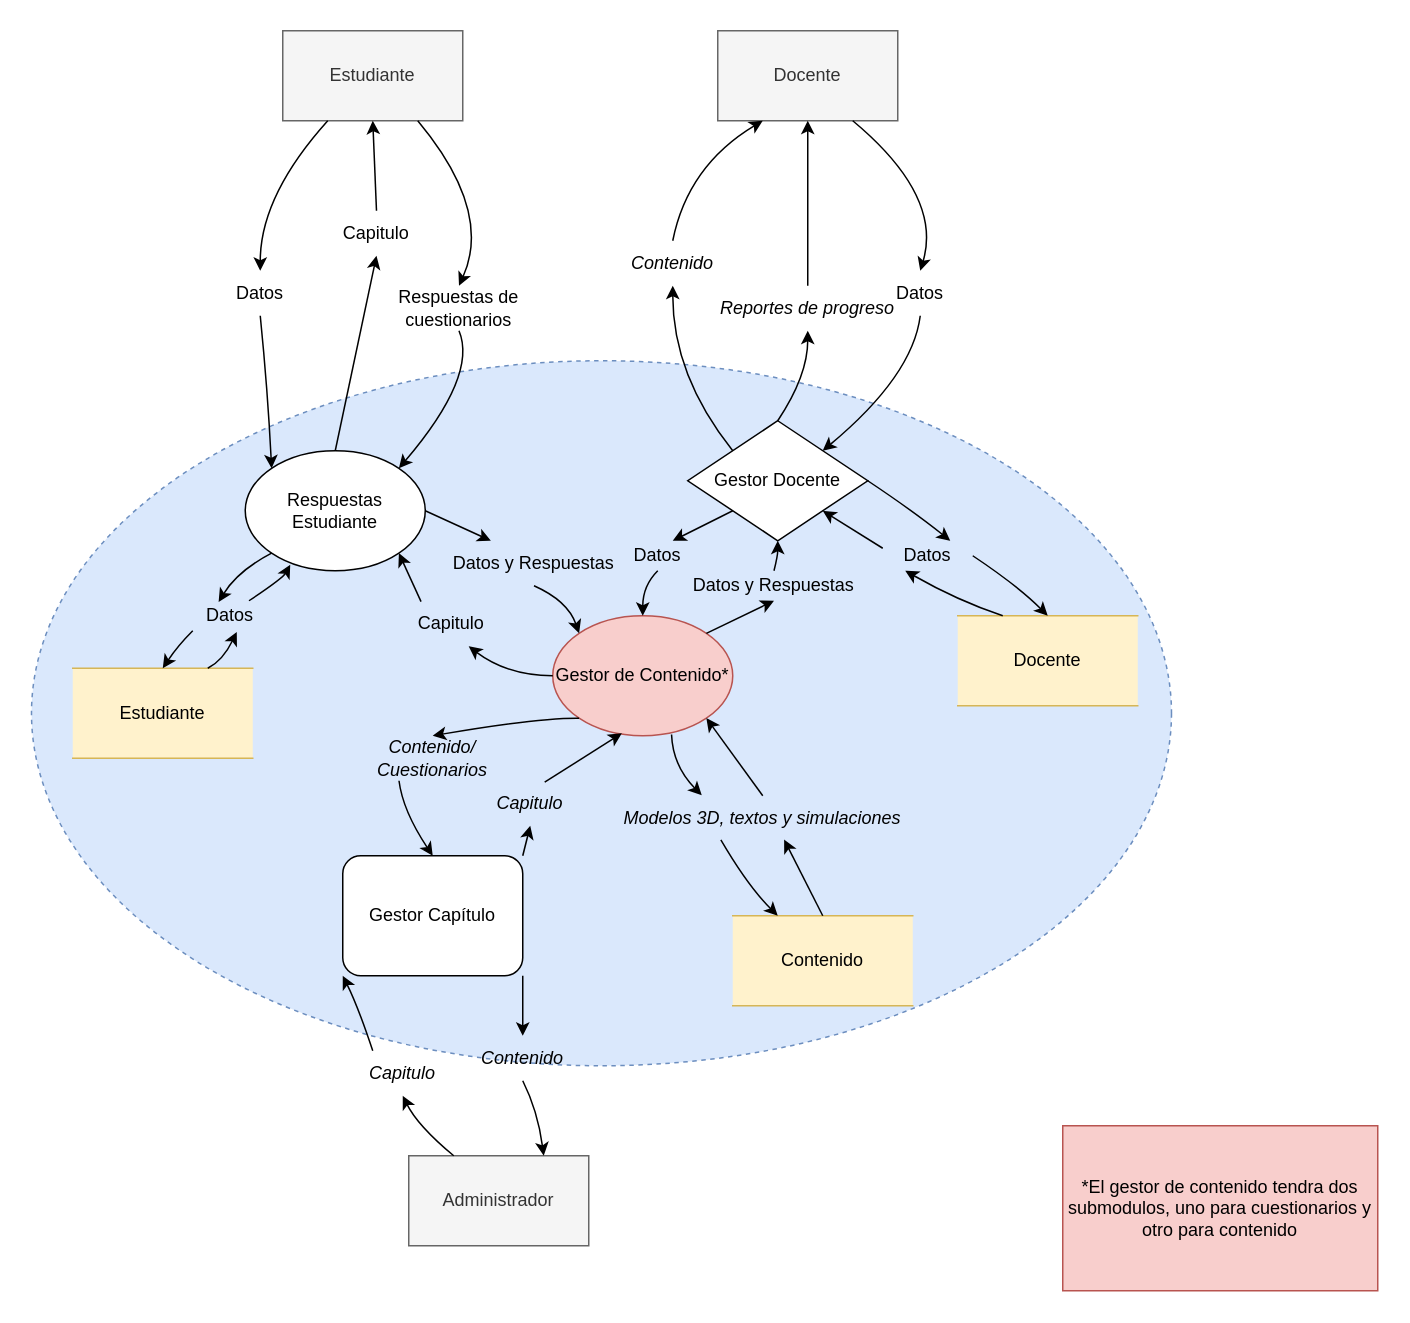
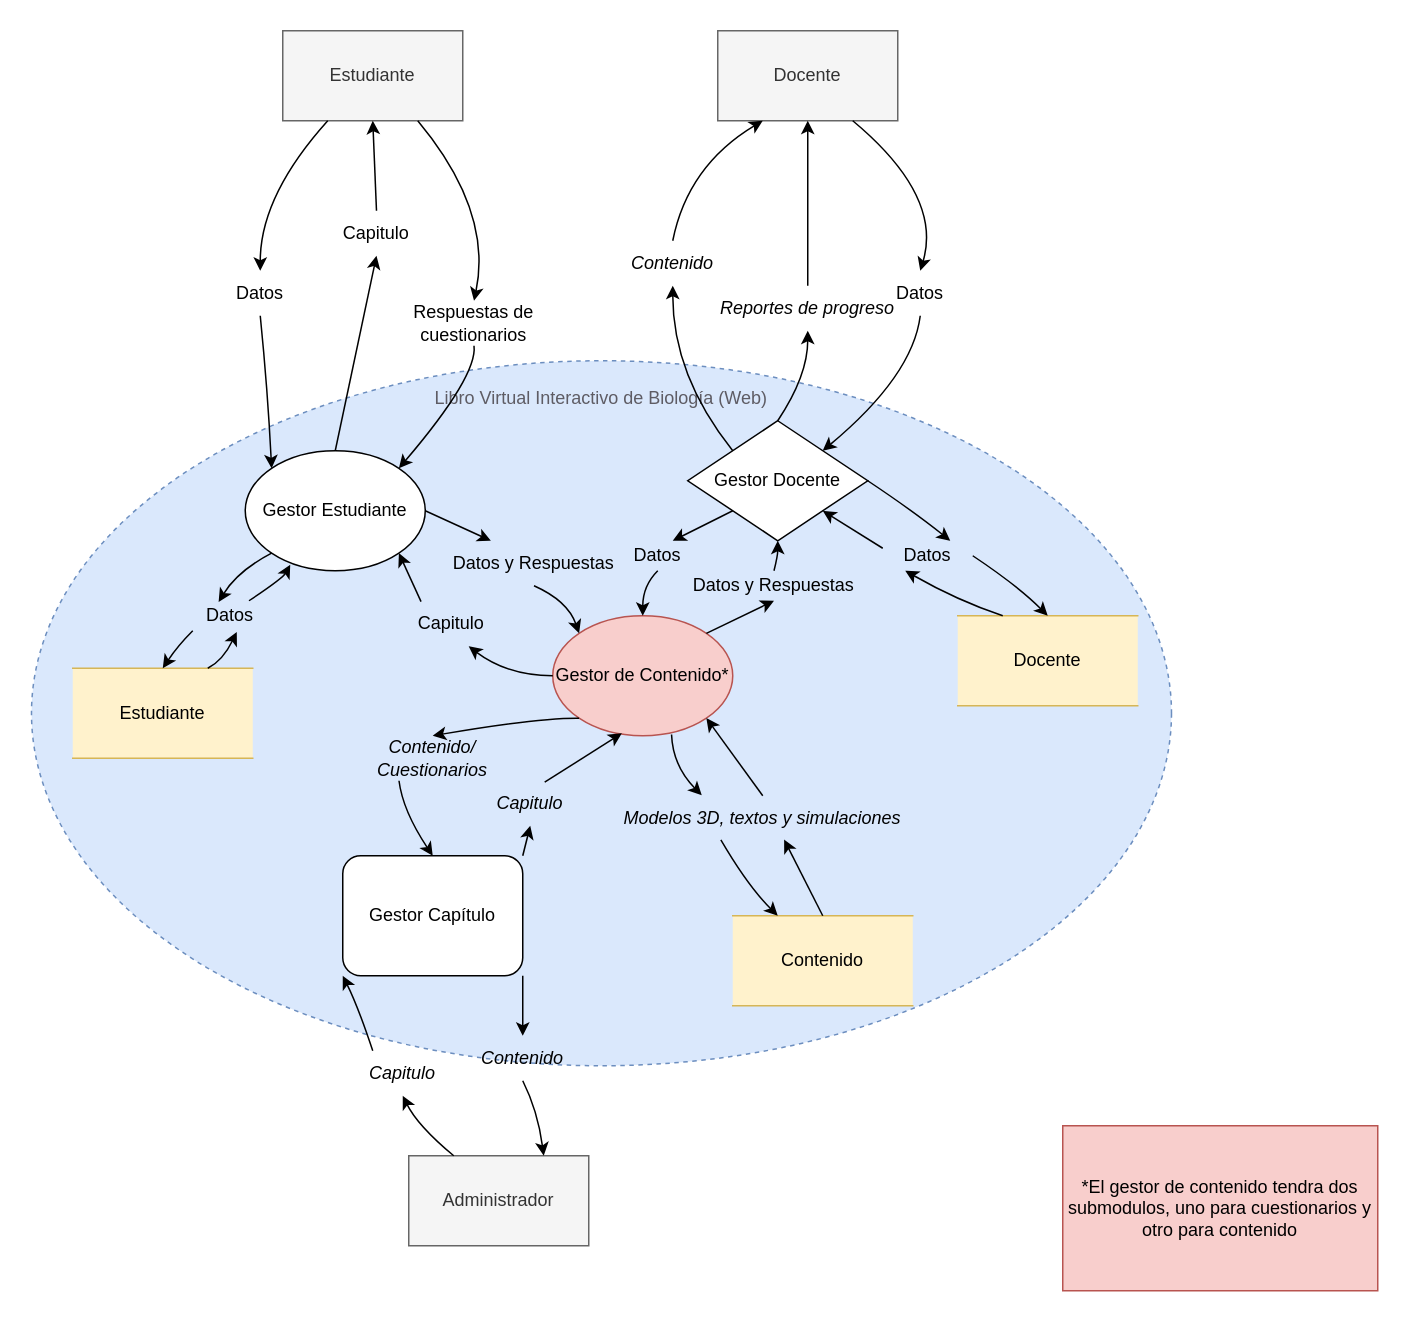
node "Respuestas de cuestionarios": moved (459, 308) -> (474, 323)
node "Libro Virtual Interactivo de Biología (Web)": added
node "Respuestas Estudiante": label "Respuestas Estudiante" -> "Gestor Estudiante"
